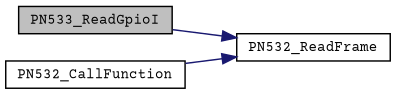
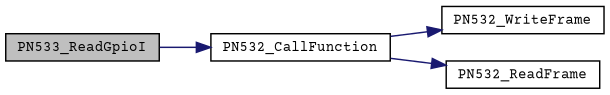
node "PN532_WriteFrame": added
edge "PN533_ReadGpioI" -> "PN532_ReadFrame": now "PN533_ReadGpioI" -> "PN532_CallFunction"
